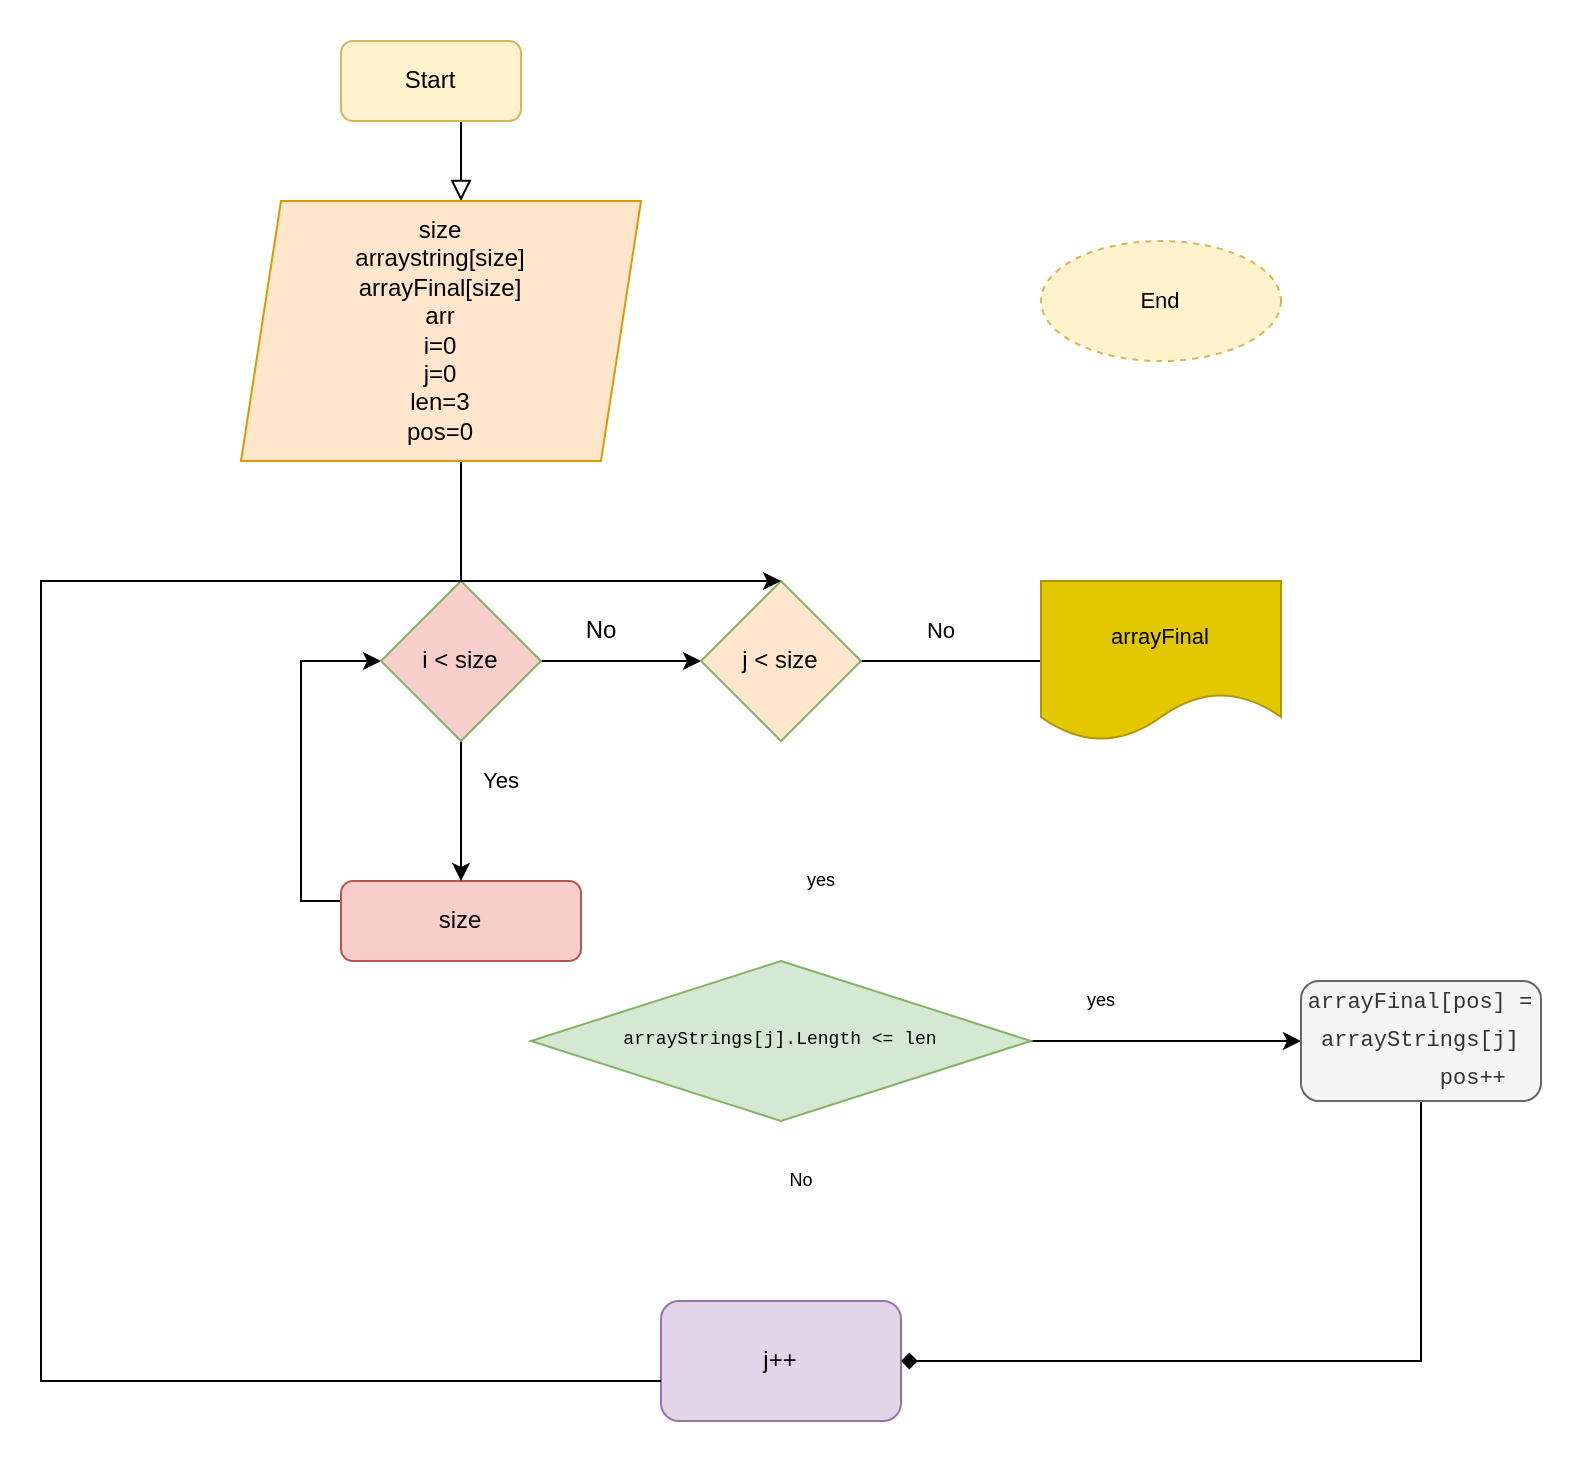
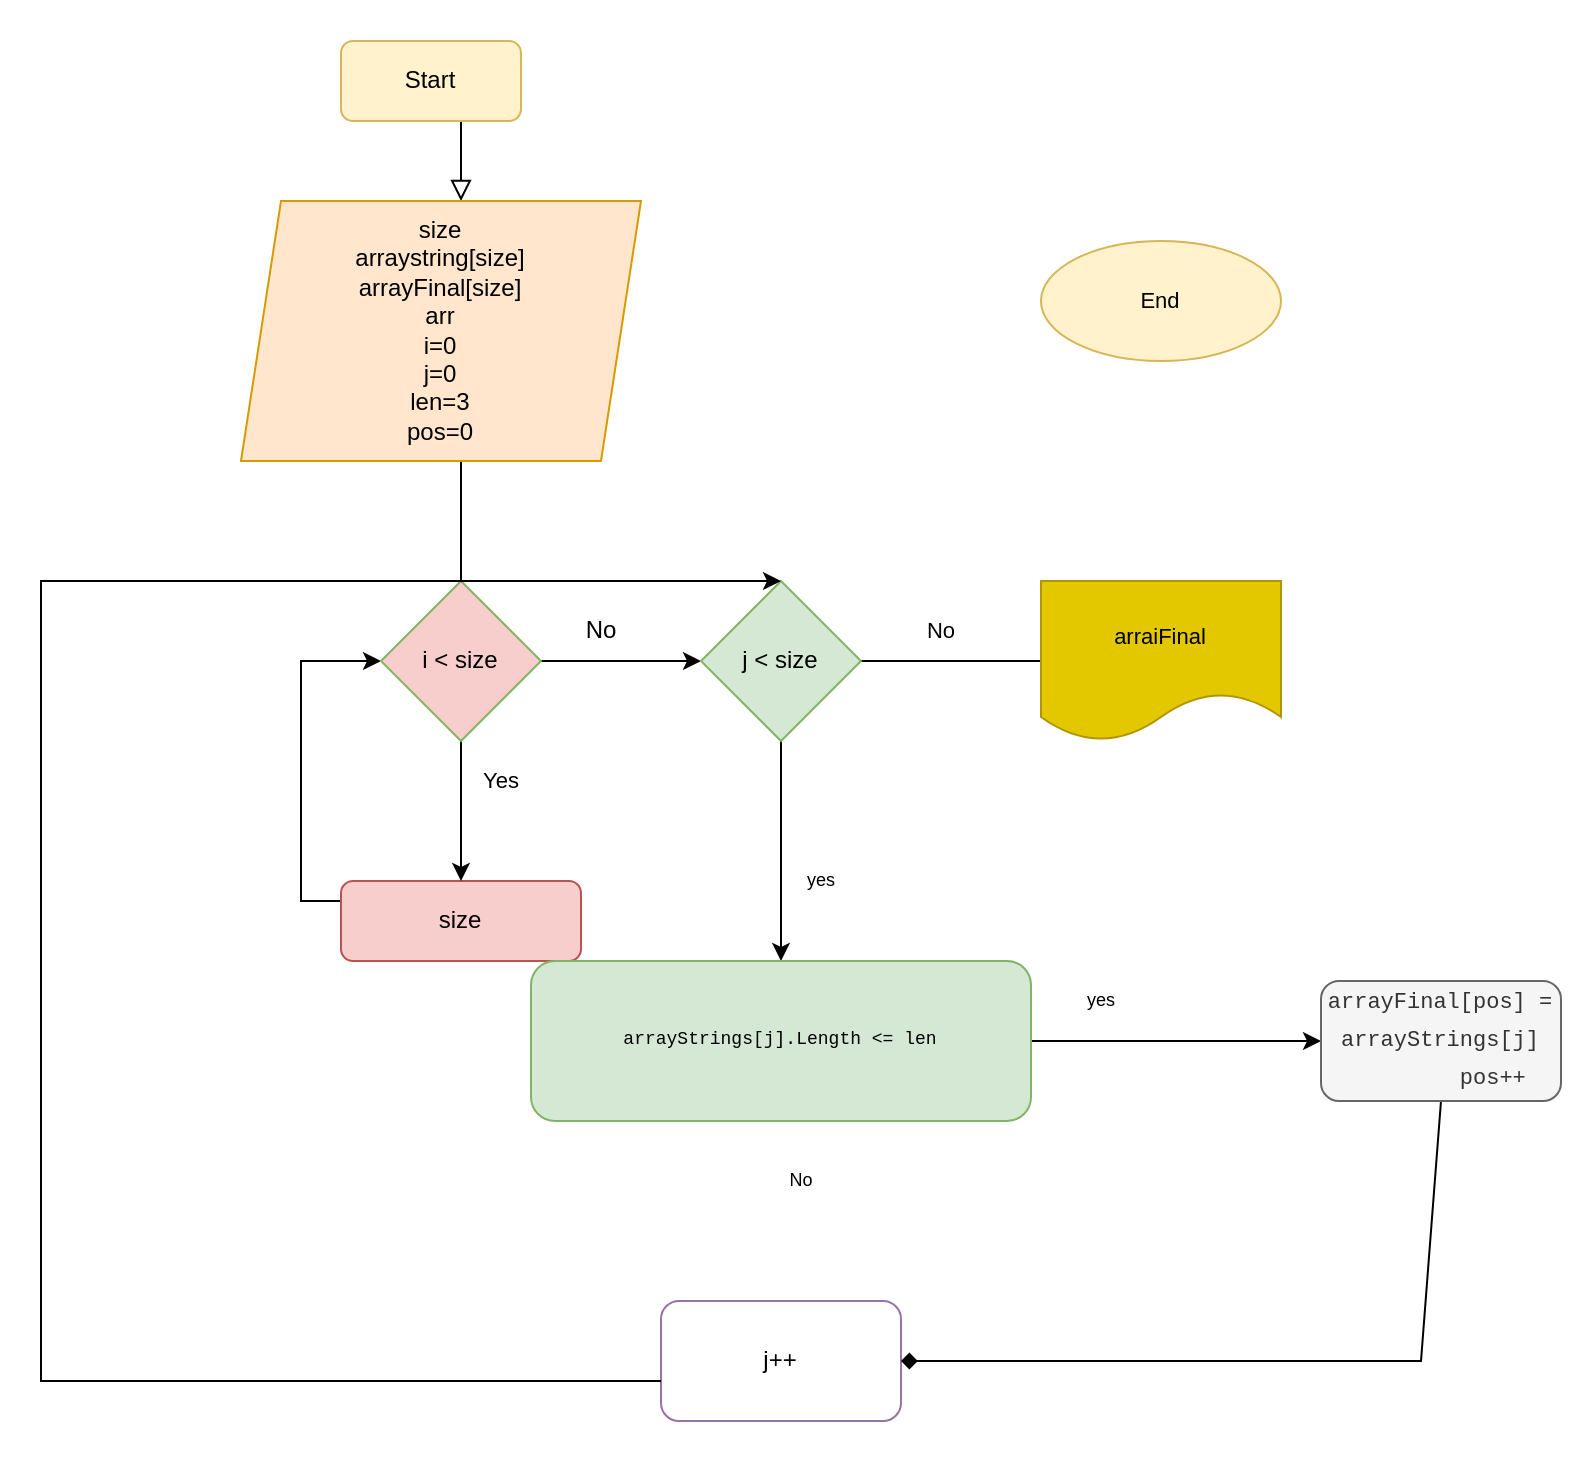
node "End": style dashed -> solid
node "arrayFinal": label "arrayFinal" -> "arraiFinal"
node "j < size": fillcolor #ffe6cc -> #d5e8d4
edge "j < size" -> "arrayStrings[j].Length <= len": added
node "arrayStrings[j].Length <= len": shape diamond -> rounded rectangle
node "arrayFinal[pos] = arrayStrings[j] pos++": moved (1421, 1041) -> (1441, 1041)
node "j++": fillcolor #e1d5e7 -> #ffffff
